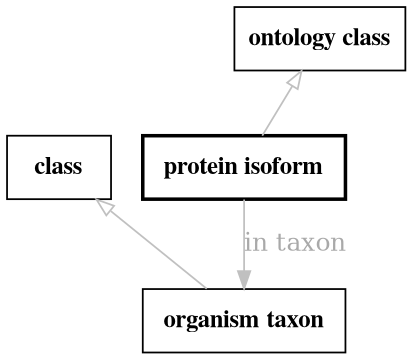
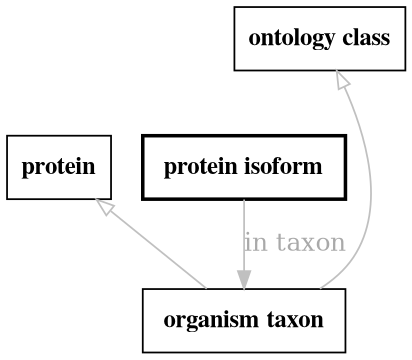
edge "protein isoform" -> "ontology class": now "organism taxon" -> "ontology class"
node "class": label "class" -> "protein"
